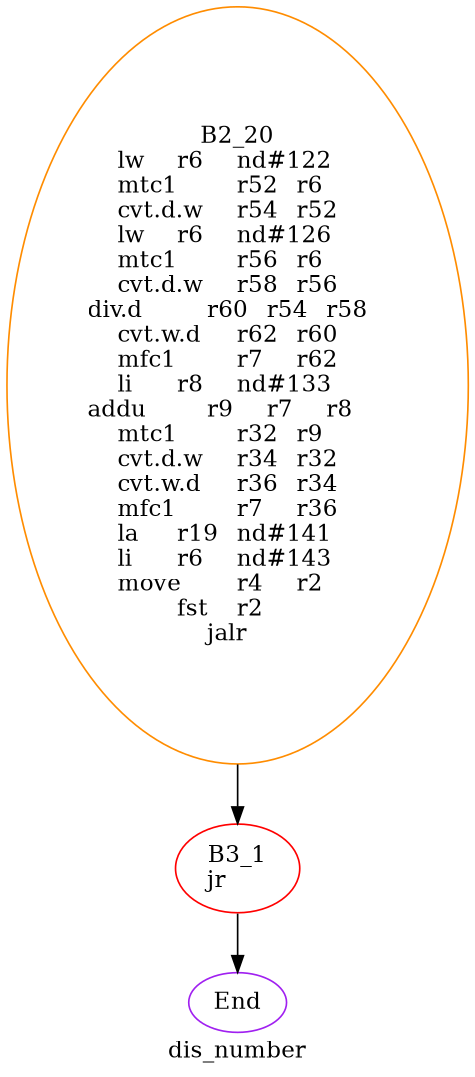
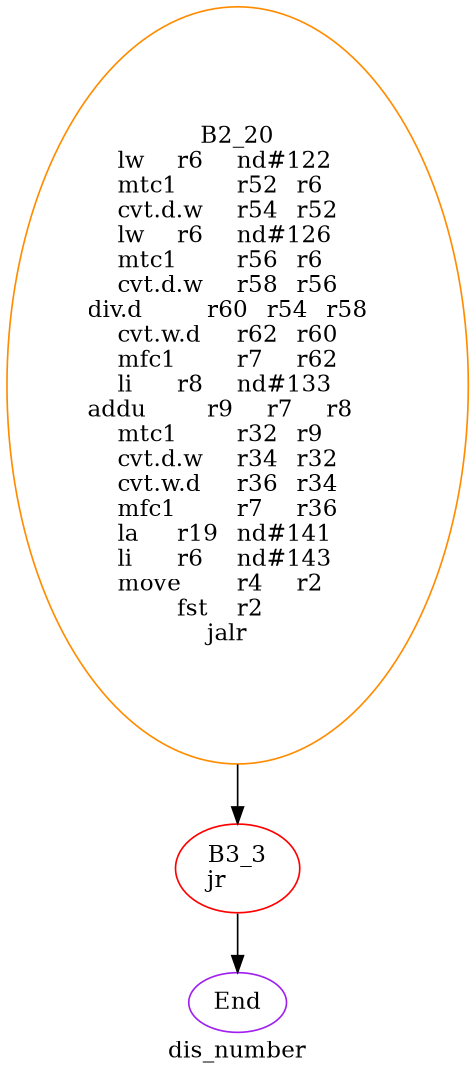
node "B3_1 jr": label "B3_1 jr" -> "B3_3 jr"
